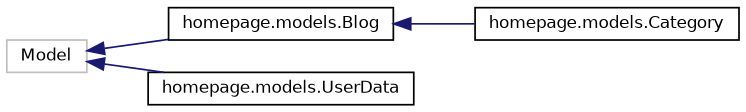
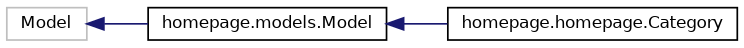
node "homepage.models.Blog": label "homepage.models.Blog" -> "homepage.models.Model"
node "homepage.models.Category": label "homepage.models.Category" -> "homepage.homepage.Category"
node "homepage.models.UserData": removed
